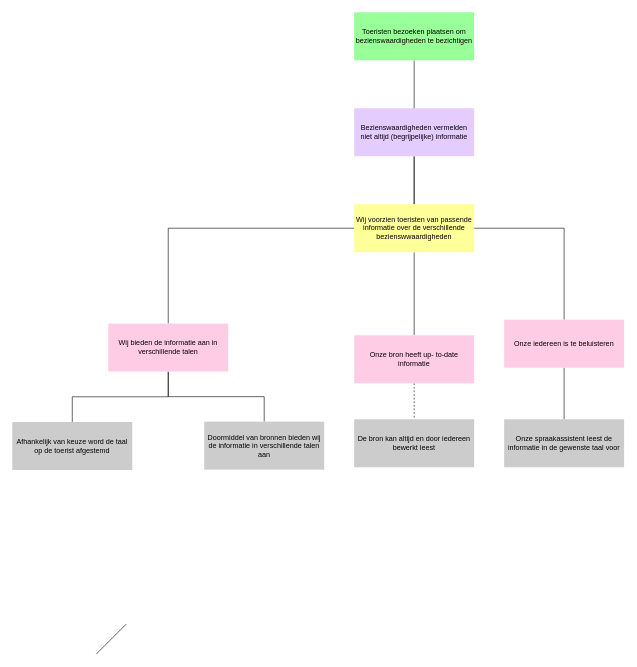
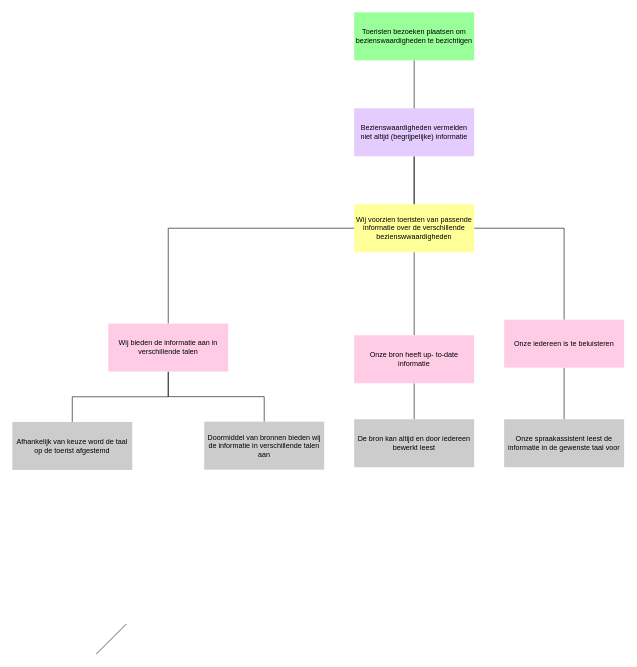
edge "Onze bron heeft up- to-date informatie" -- "De bron kan altijd en door iedereen bewerkt leest": style dashed -> solid
